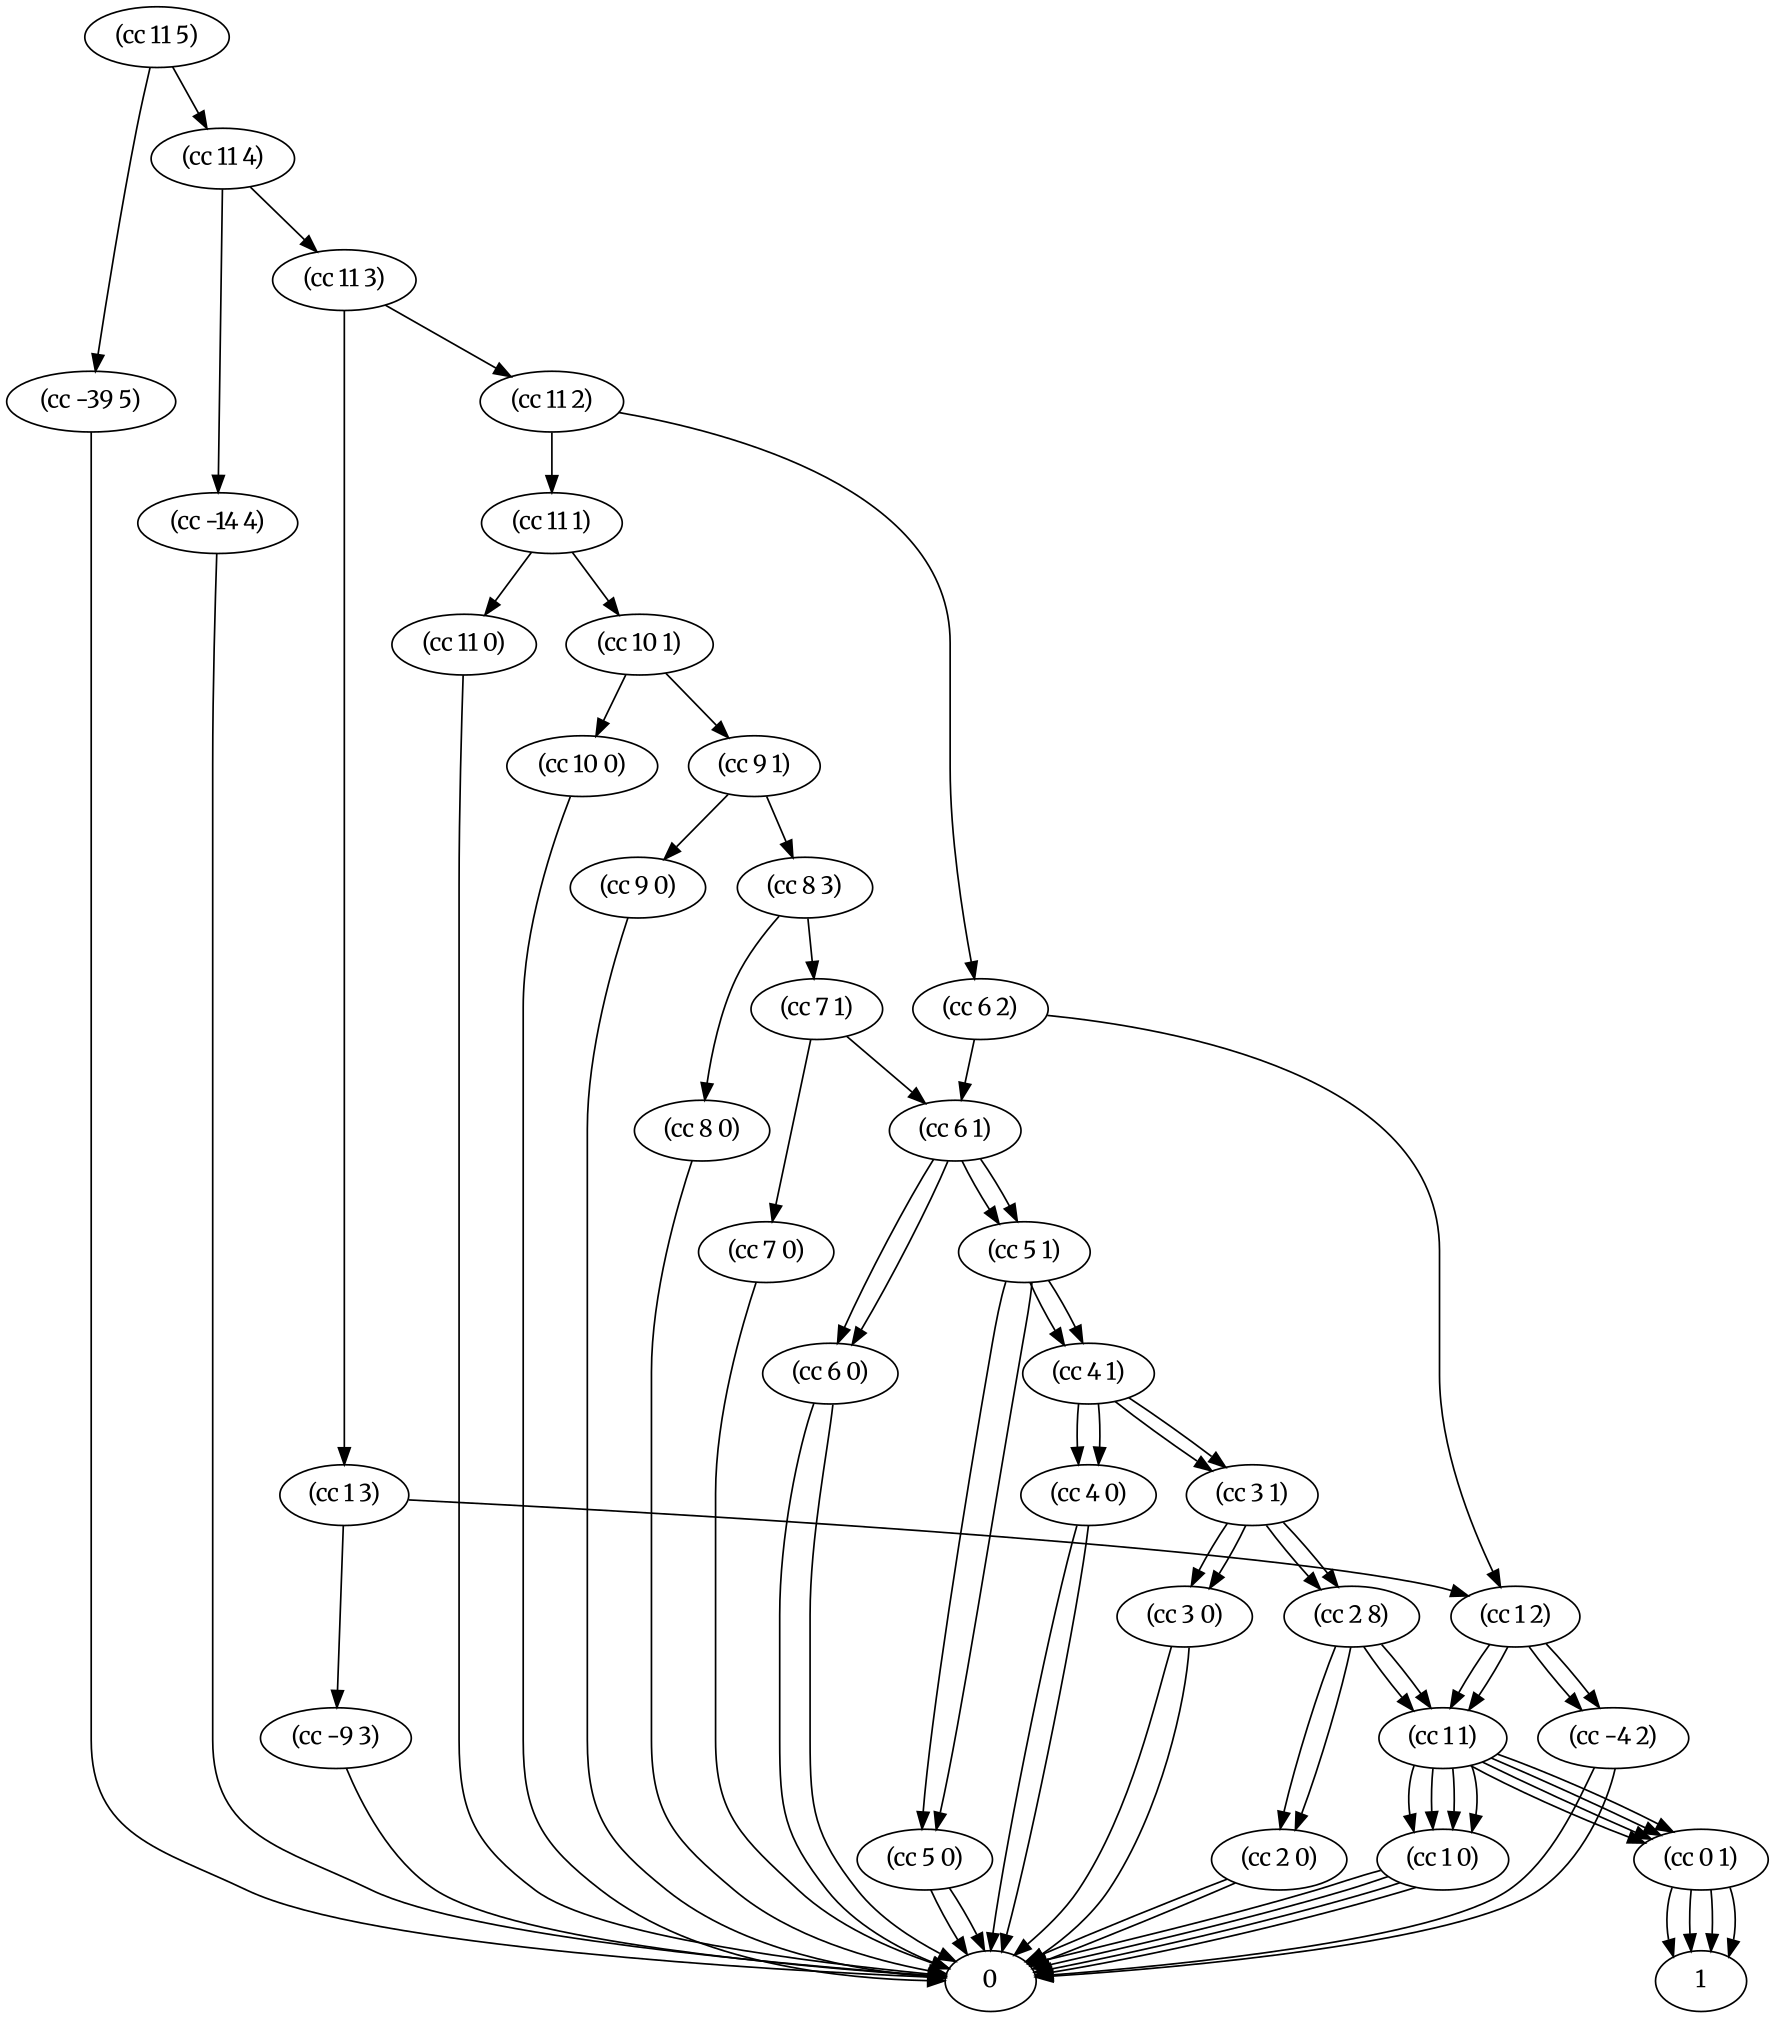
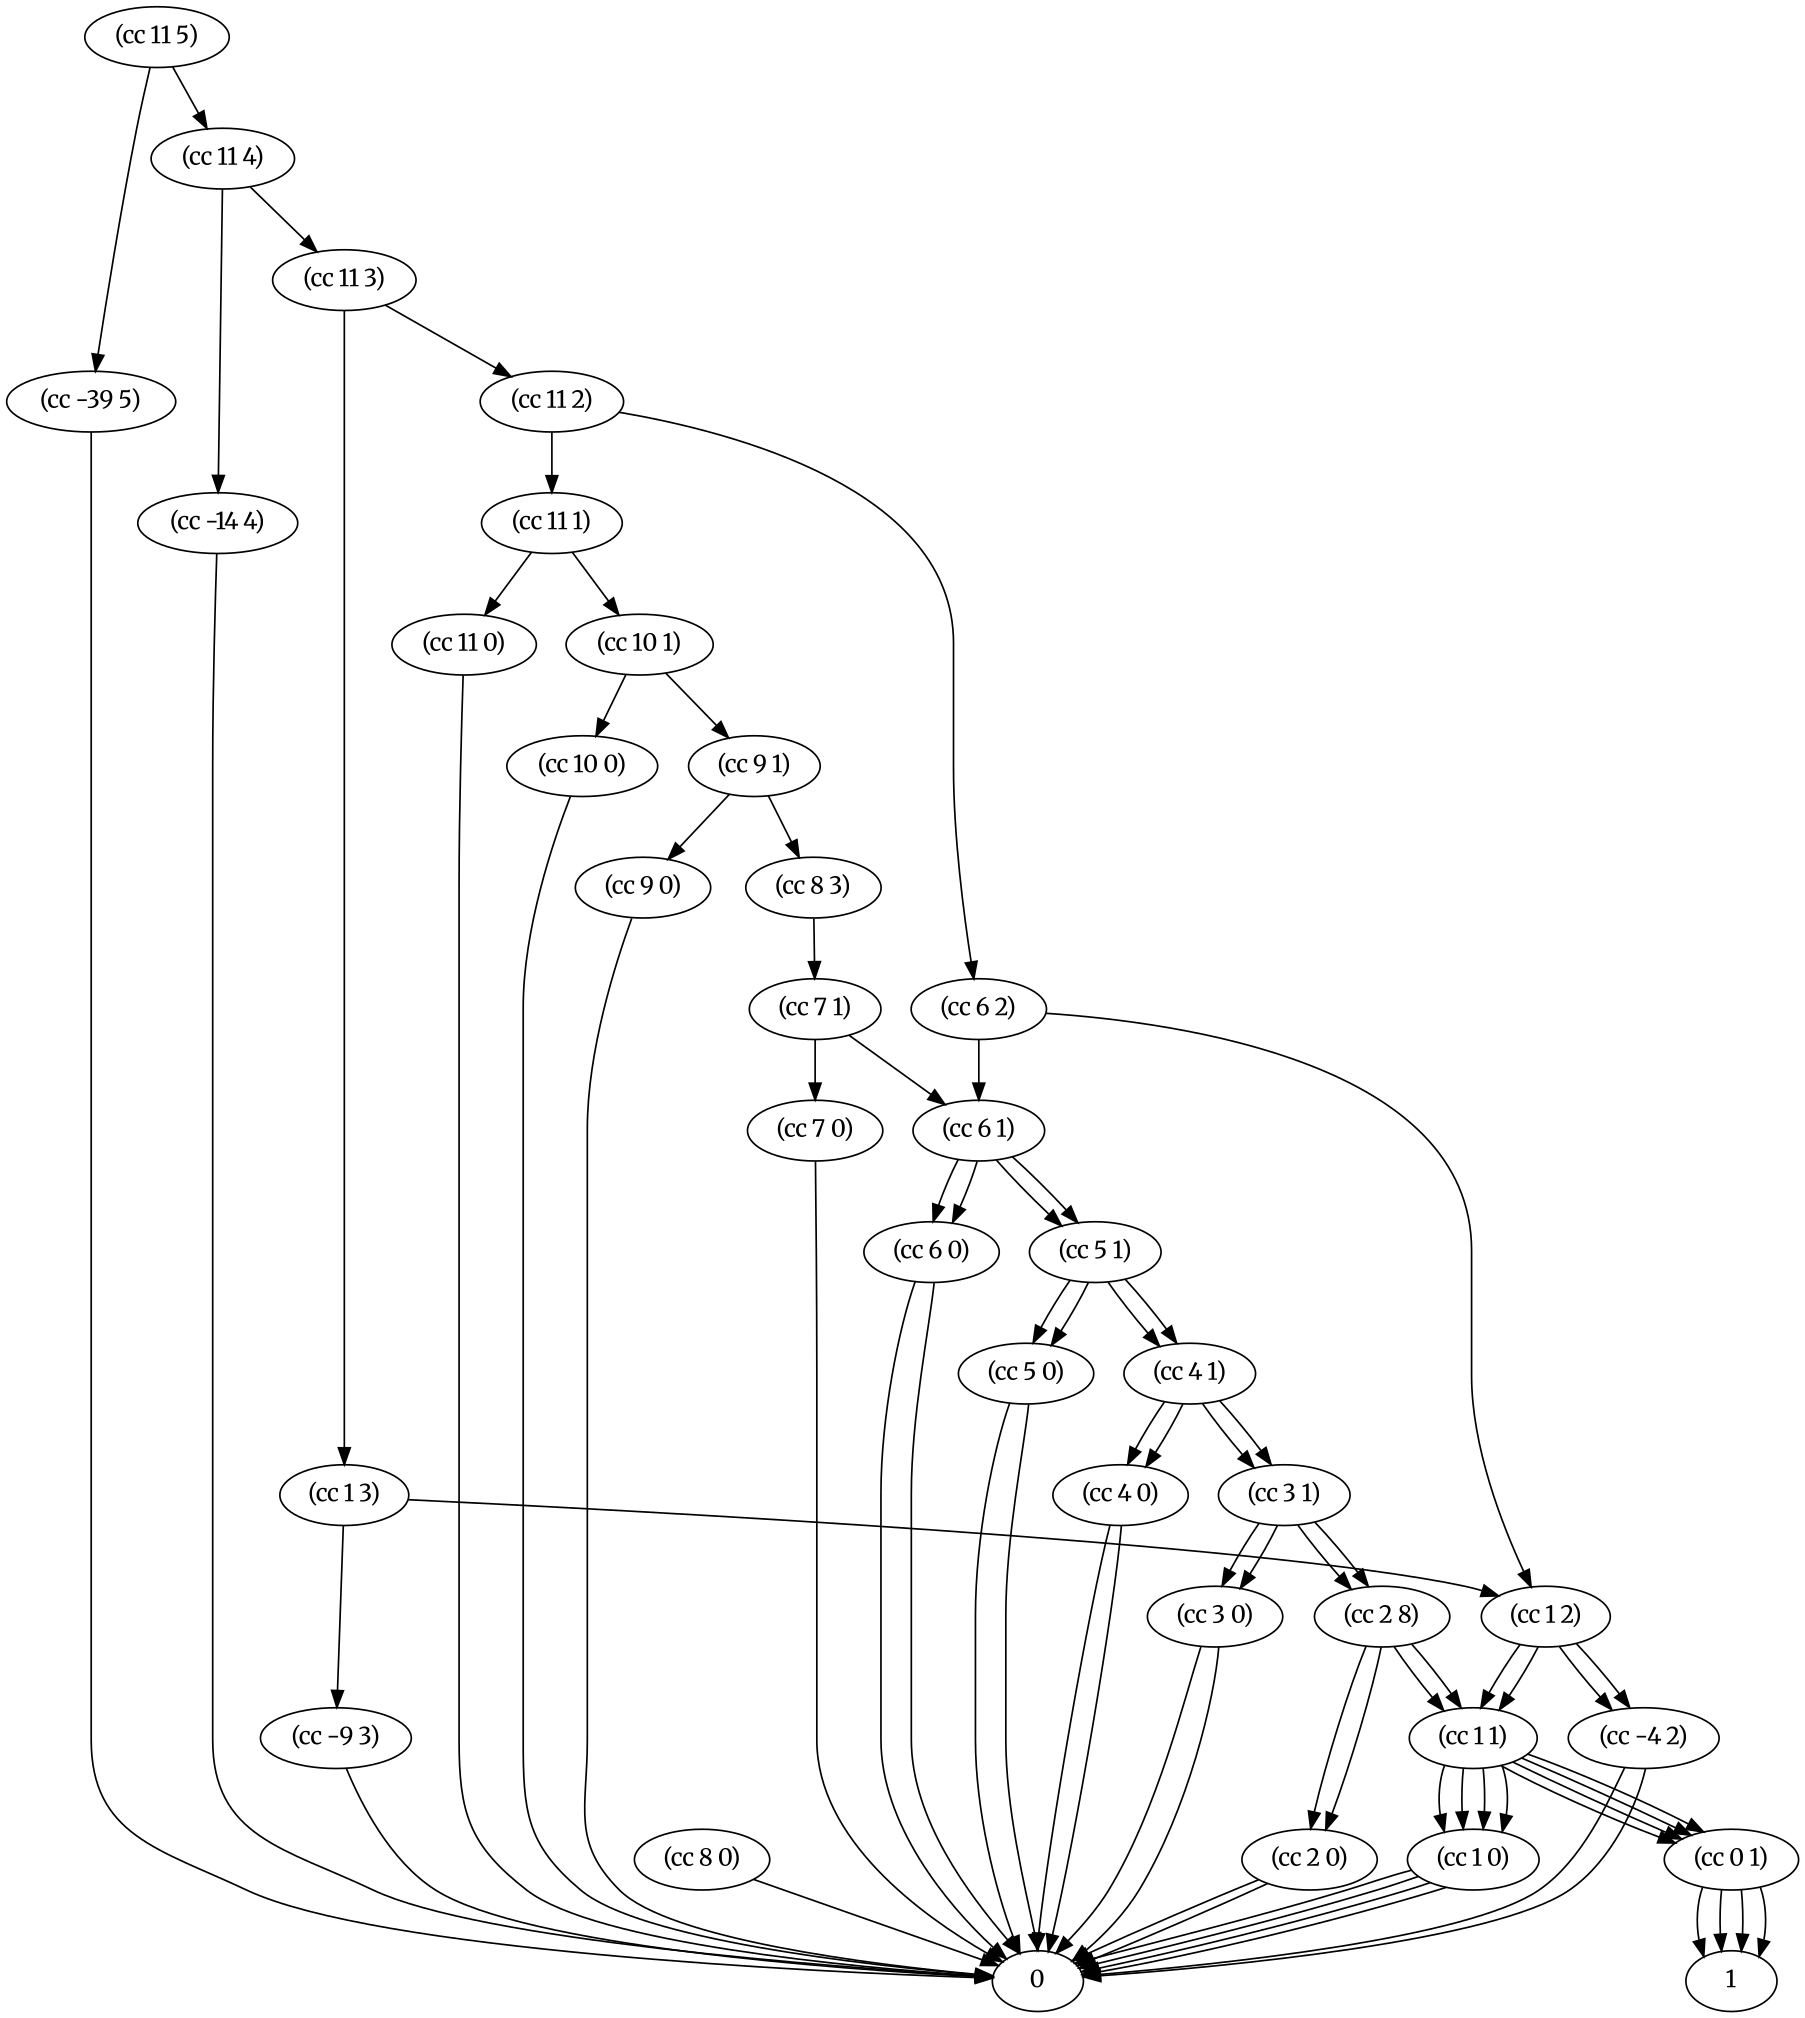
edge "(cc 8 3)" -> "(cc 8 0)": removed
